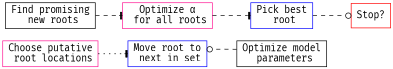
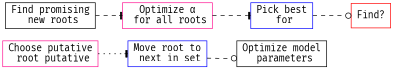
node "Pick best root": label "Pick best root" -> "Pick best for"
node "Stop?": label "Stop?" -> "Find?"
edge "Optimize model parameters" -> "Move root to next in set": reversed
node "Choose putative root locations": label "Choose putative root locations" -> "Choose putative root putative"
